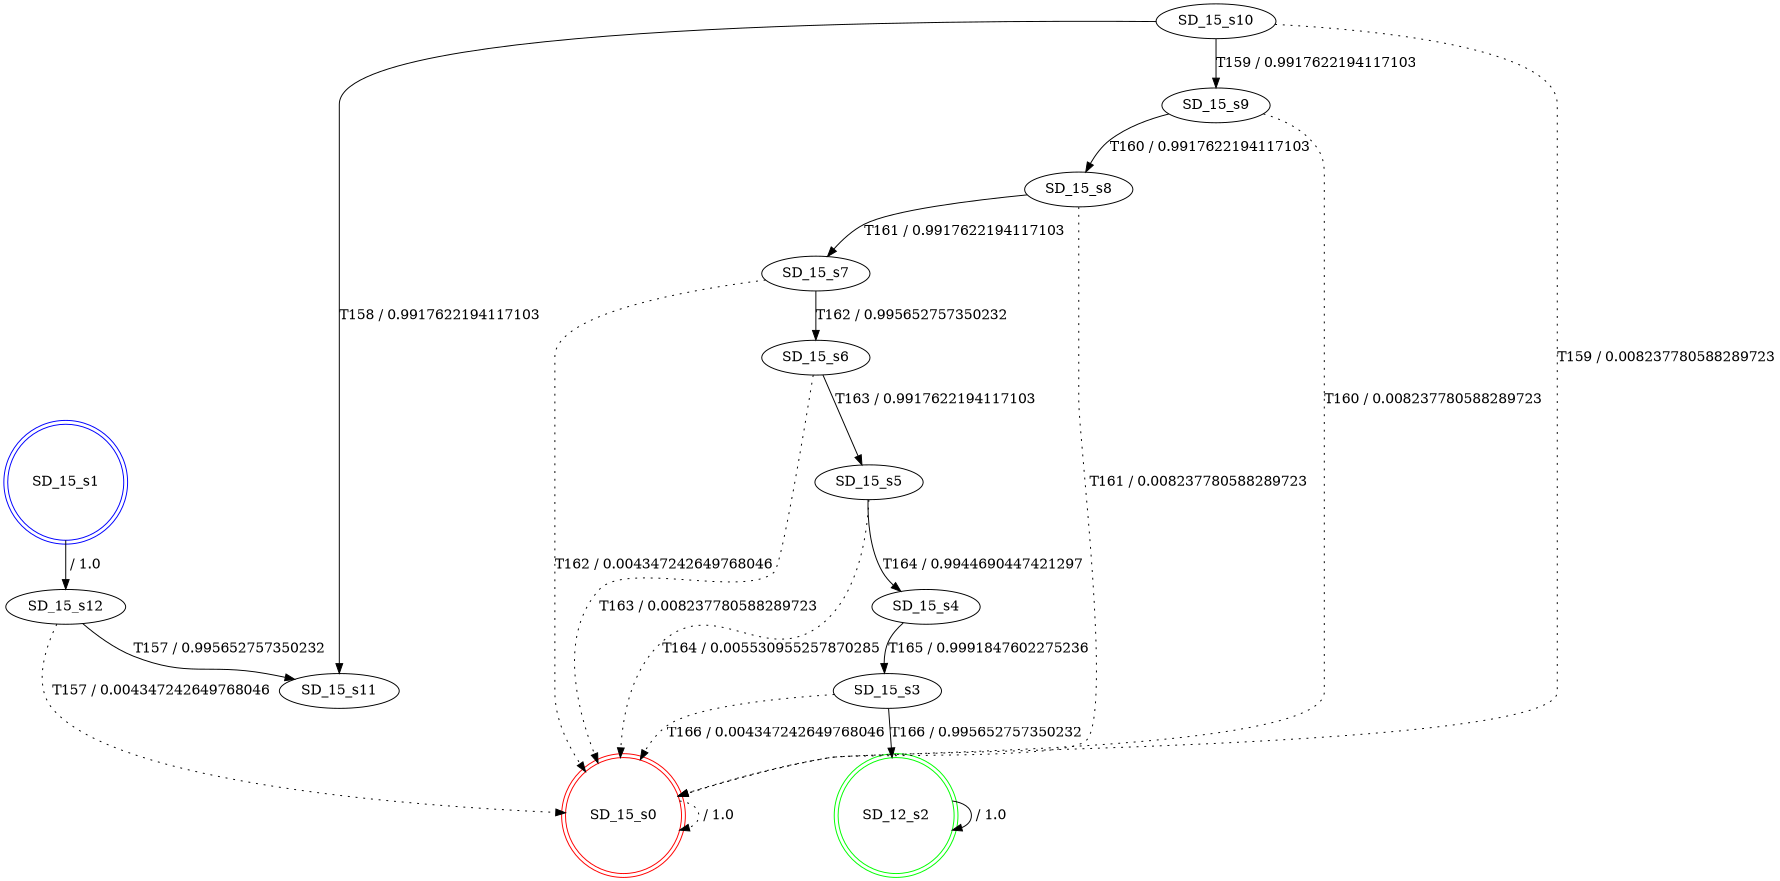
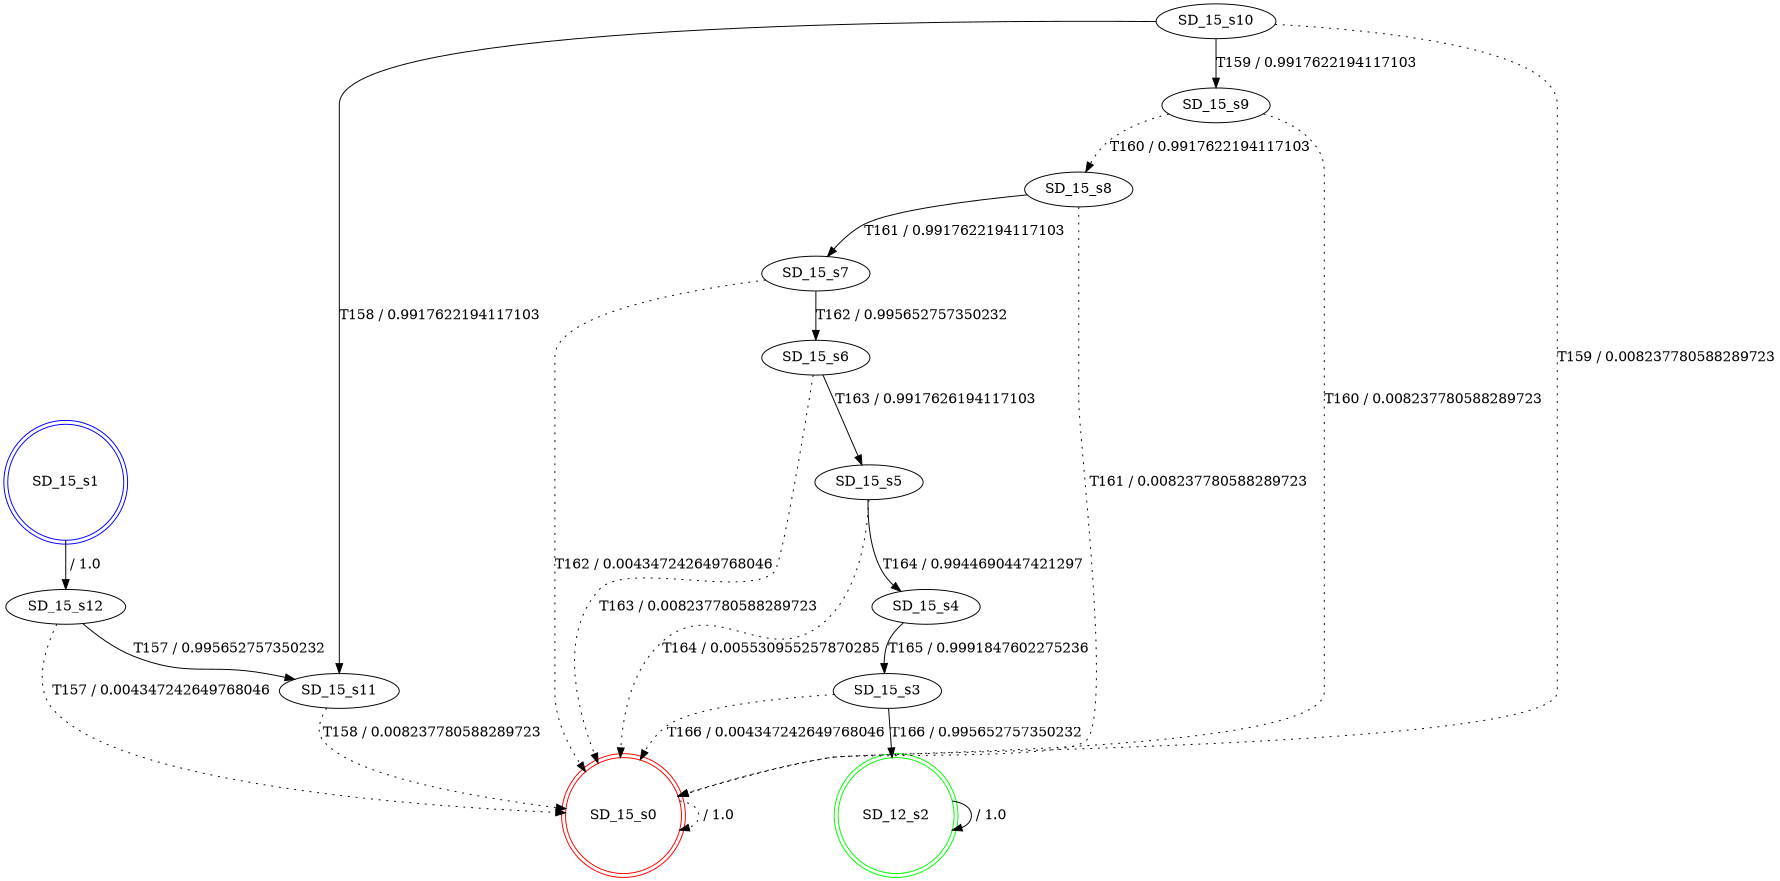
edge "SD_15_s9" -> "SD_15_s8": style solid -> dotted
edge "SD_15_s6" -> "SD_15_s5": label "T163 / 0.9917622194117103" -> "T163 / 0.9917626194117103"
edge "SD_15_s11" -> "SD_15_s0": added, label "T158 / 0.008237780588289723"
